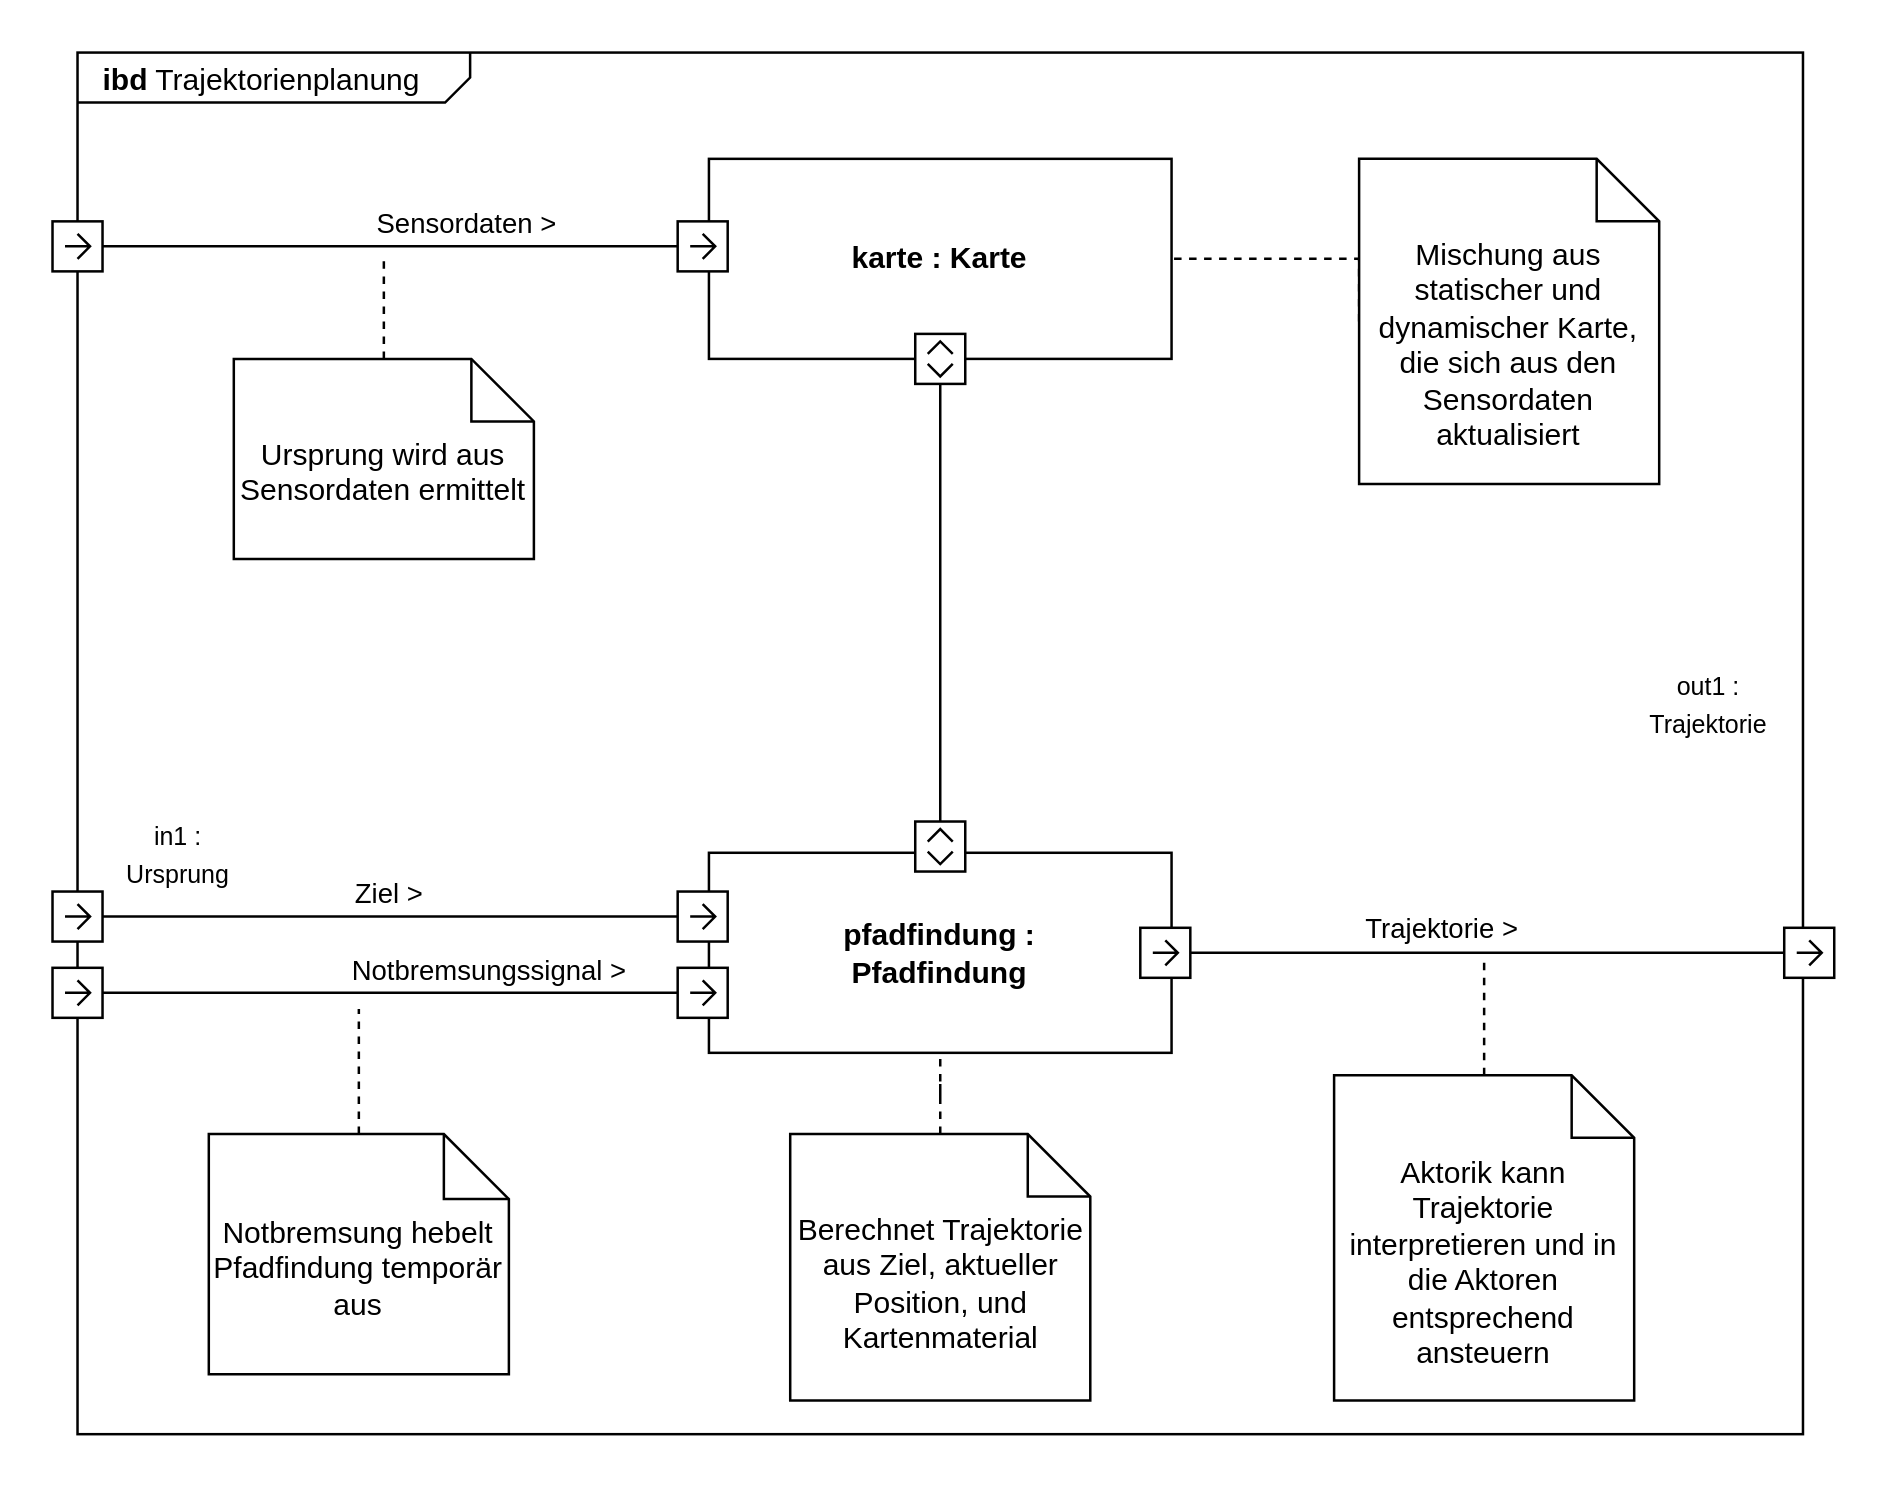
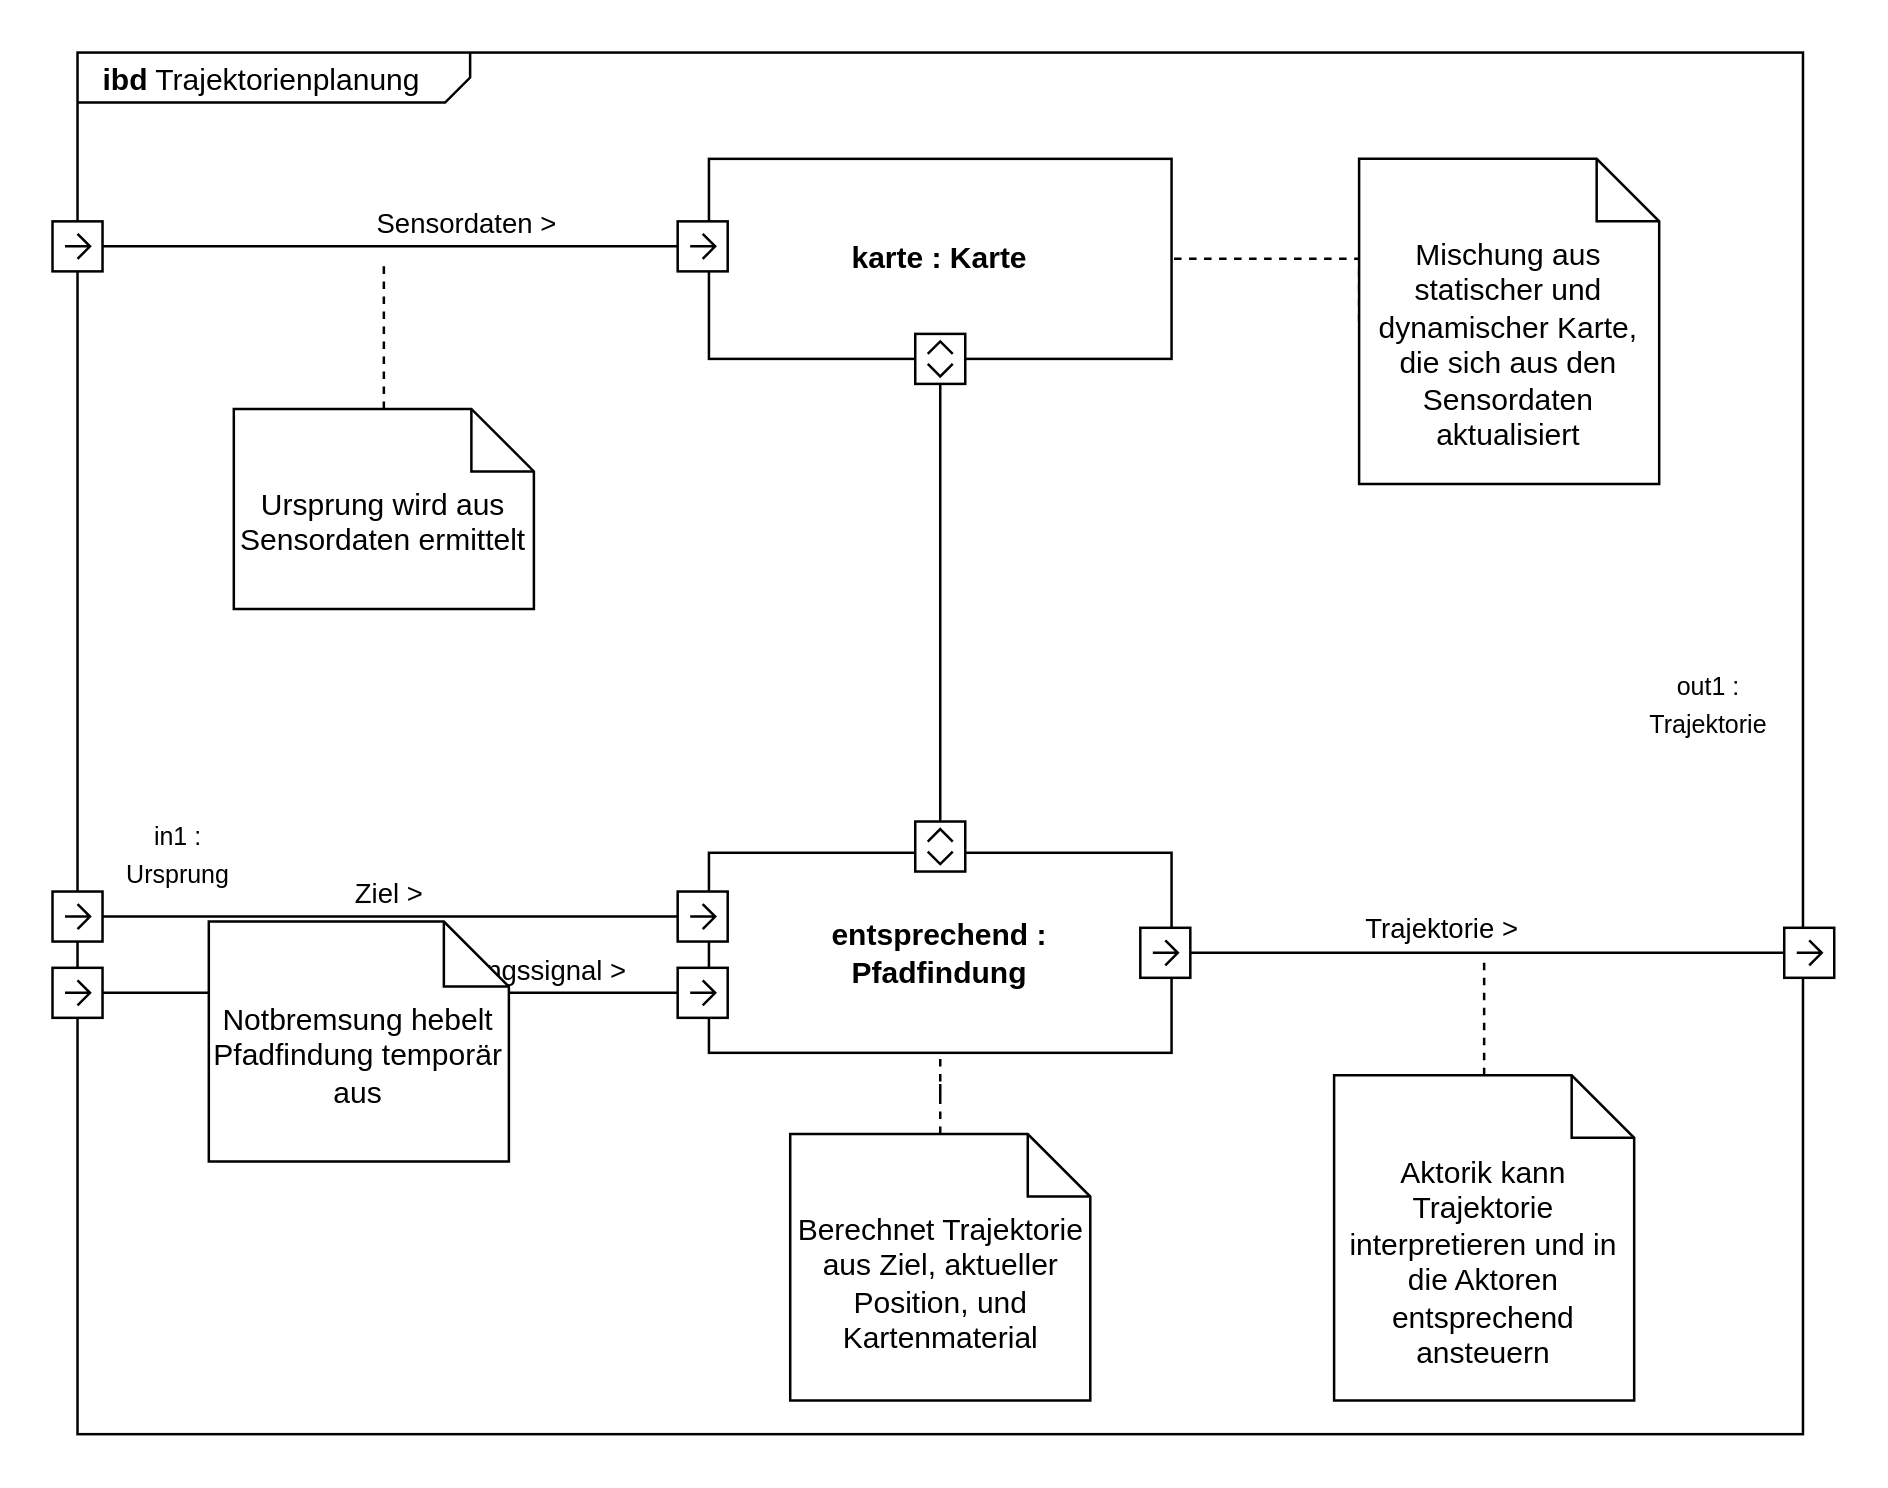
node "Ursprung wird aus Sensordaten ermittelt": moved (384, 459) -> (384, 509)
node "pfadfindung :Pfadfindung": label "pfadfindung :Pfadfindung" -> "entsprechend :Pfadfindung"
node "Notbremsung hebelt Pfadfindung temporär aus": moved (359, 1254) -> (359, 1041)
